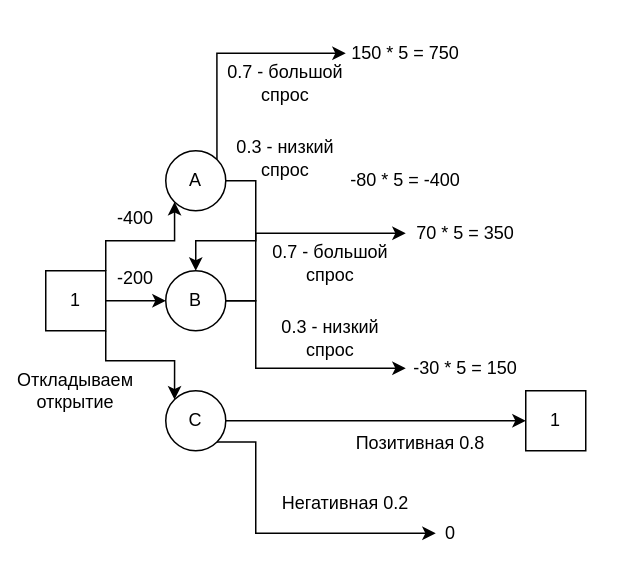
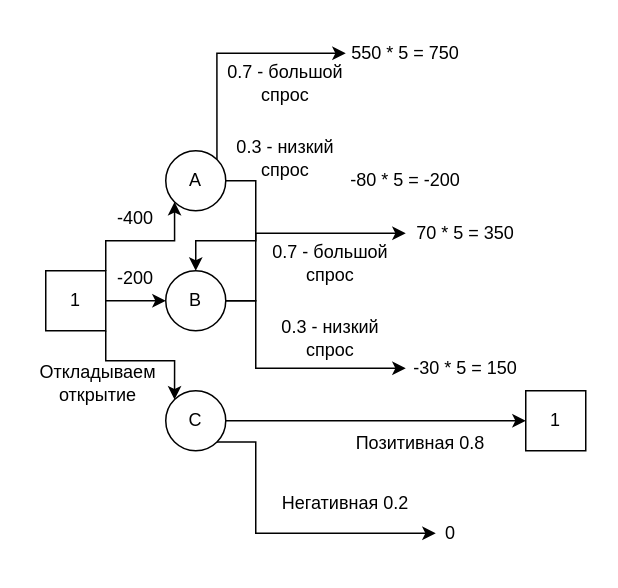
node "150 * 5 = 750": label "150 * 5 = 750" -> "550 * 5 = 750"
node "-80 * 5 = -400": label "-80 * 5 = -400" -> "-80 * 5 = -200"
node "Откладываем открытие": moved (76, 391) -> (98, 383)
